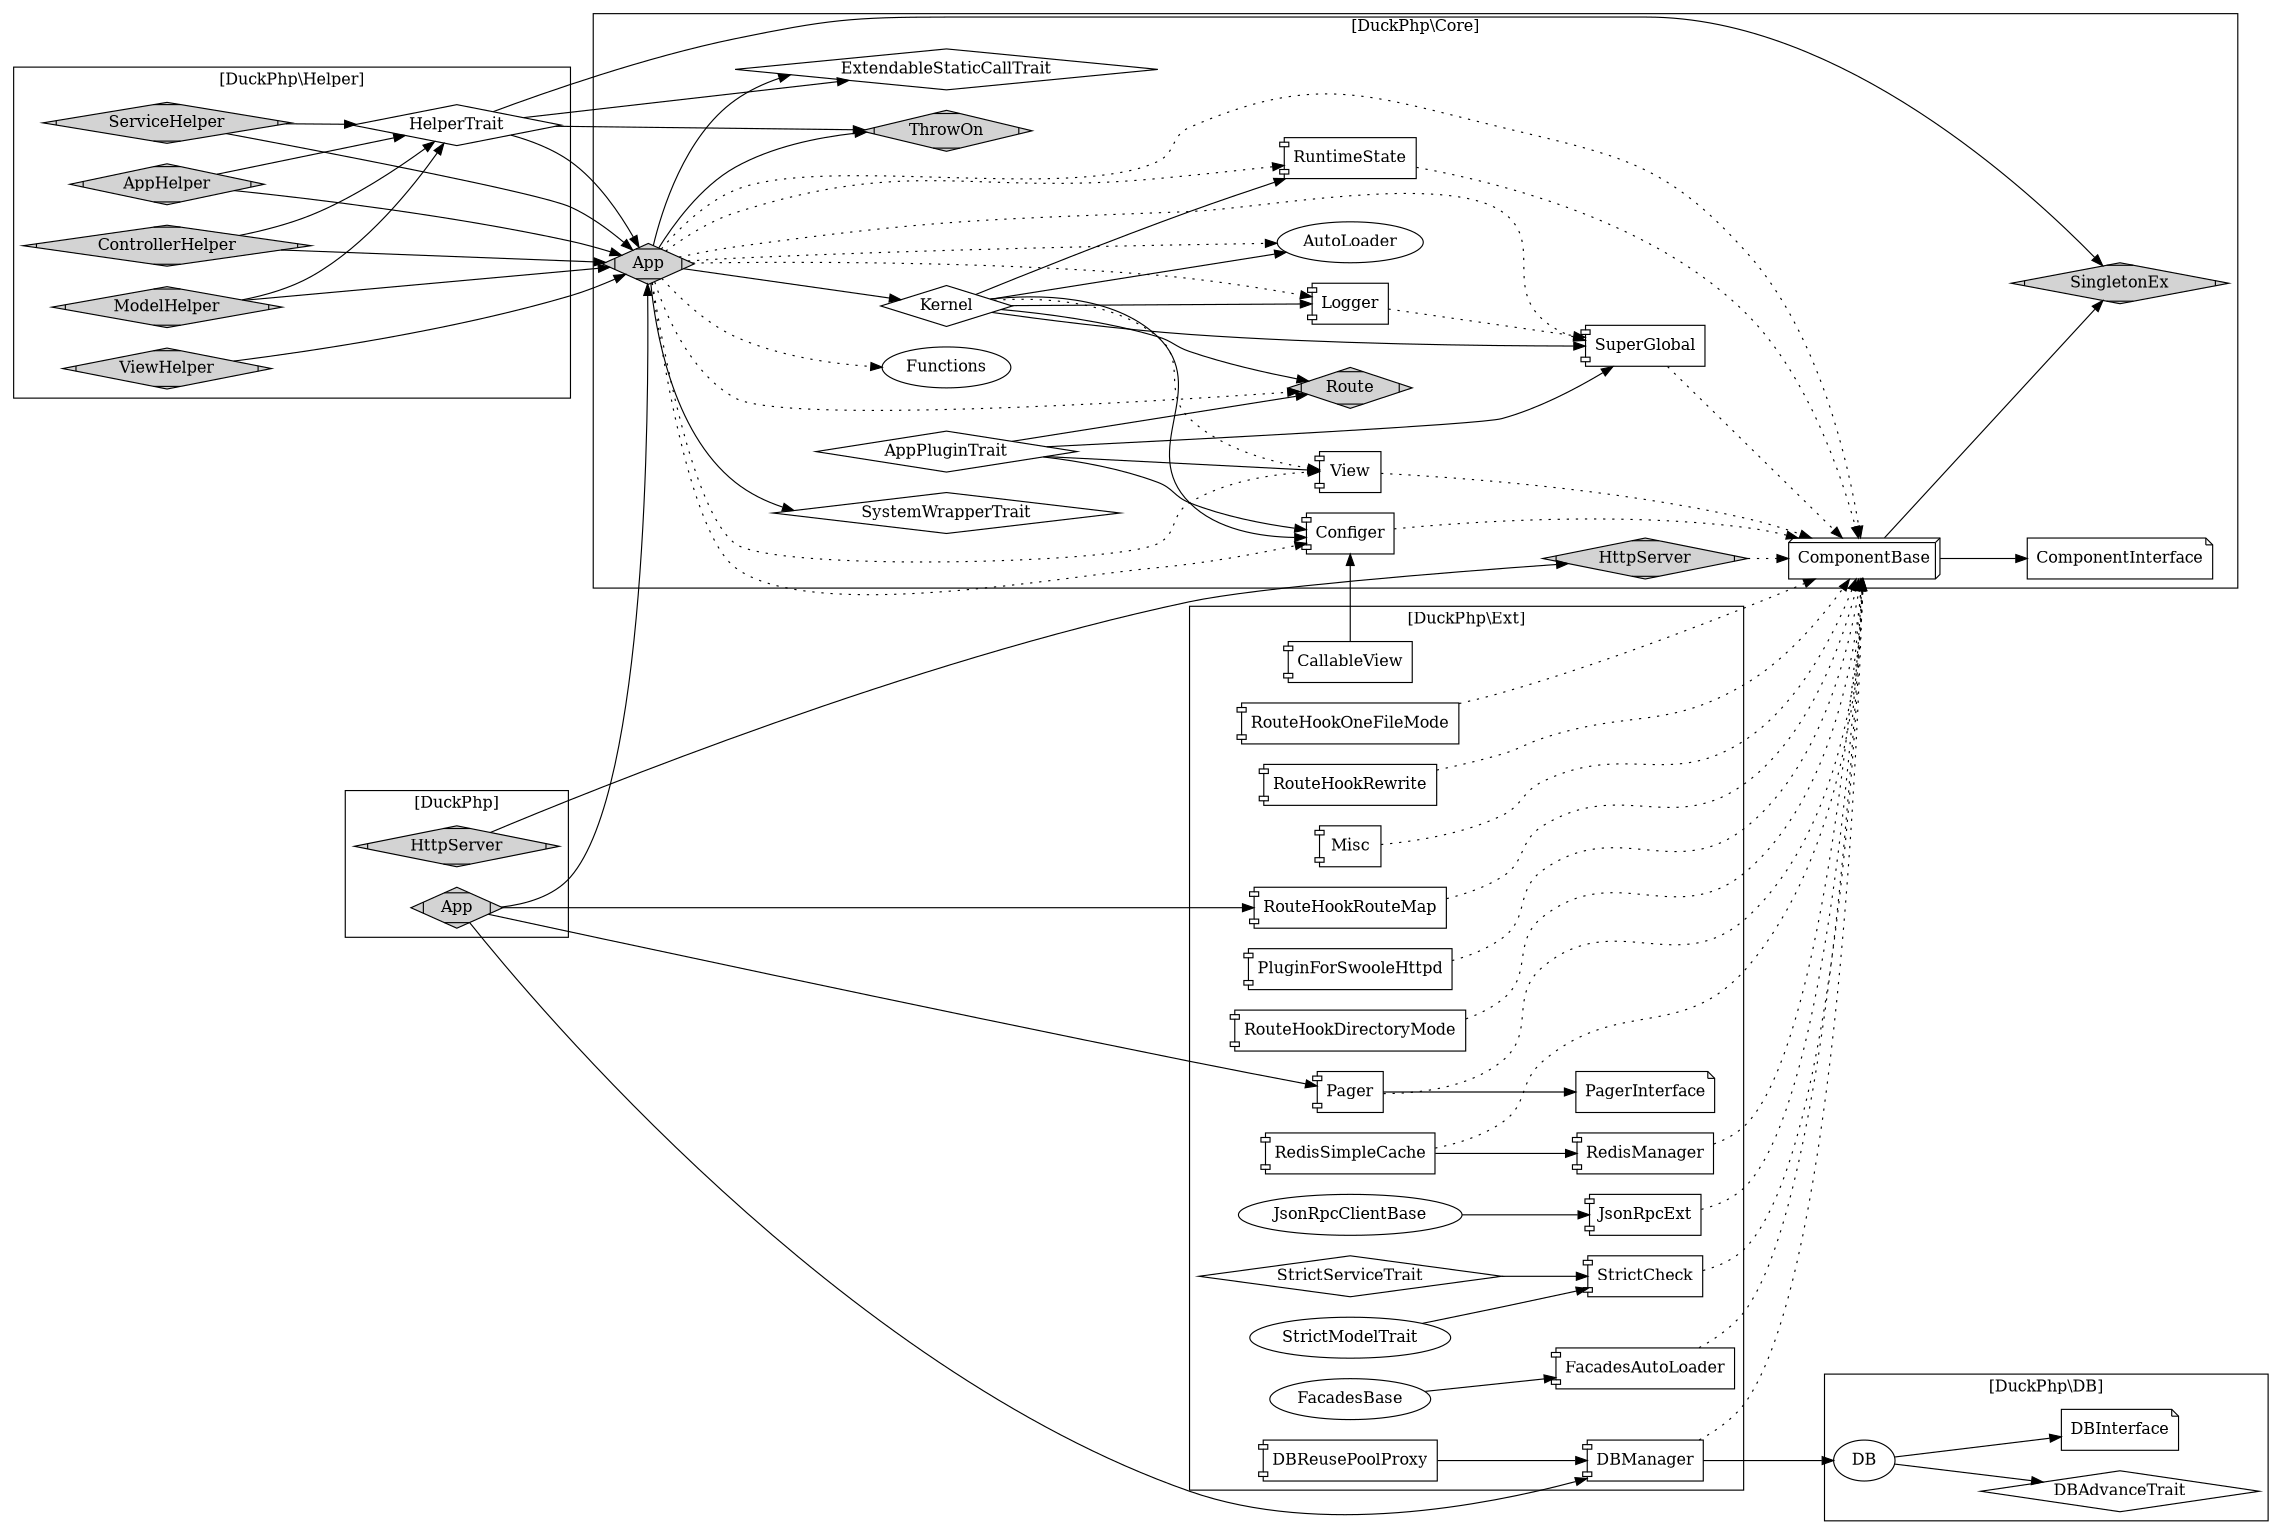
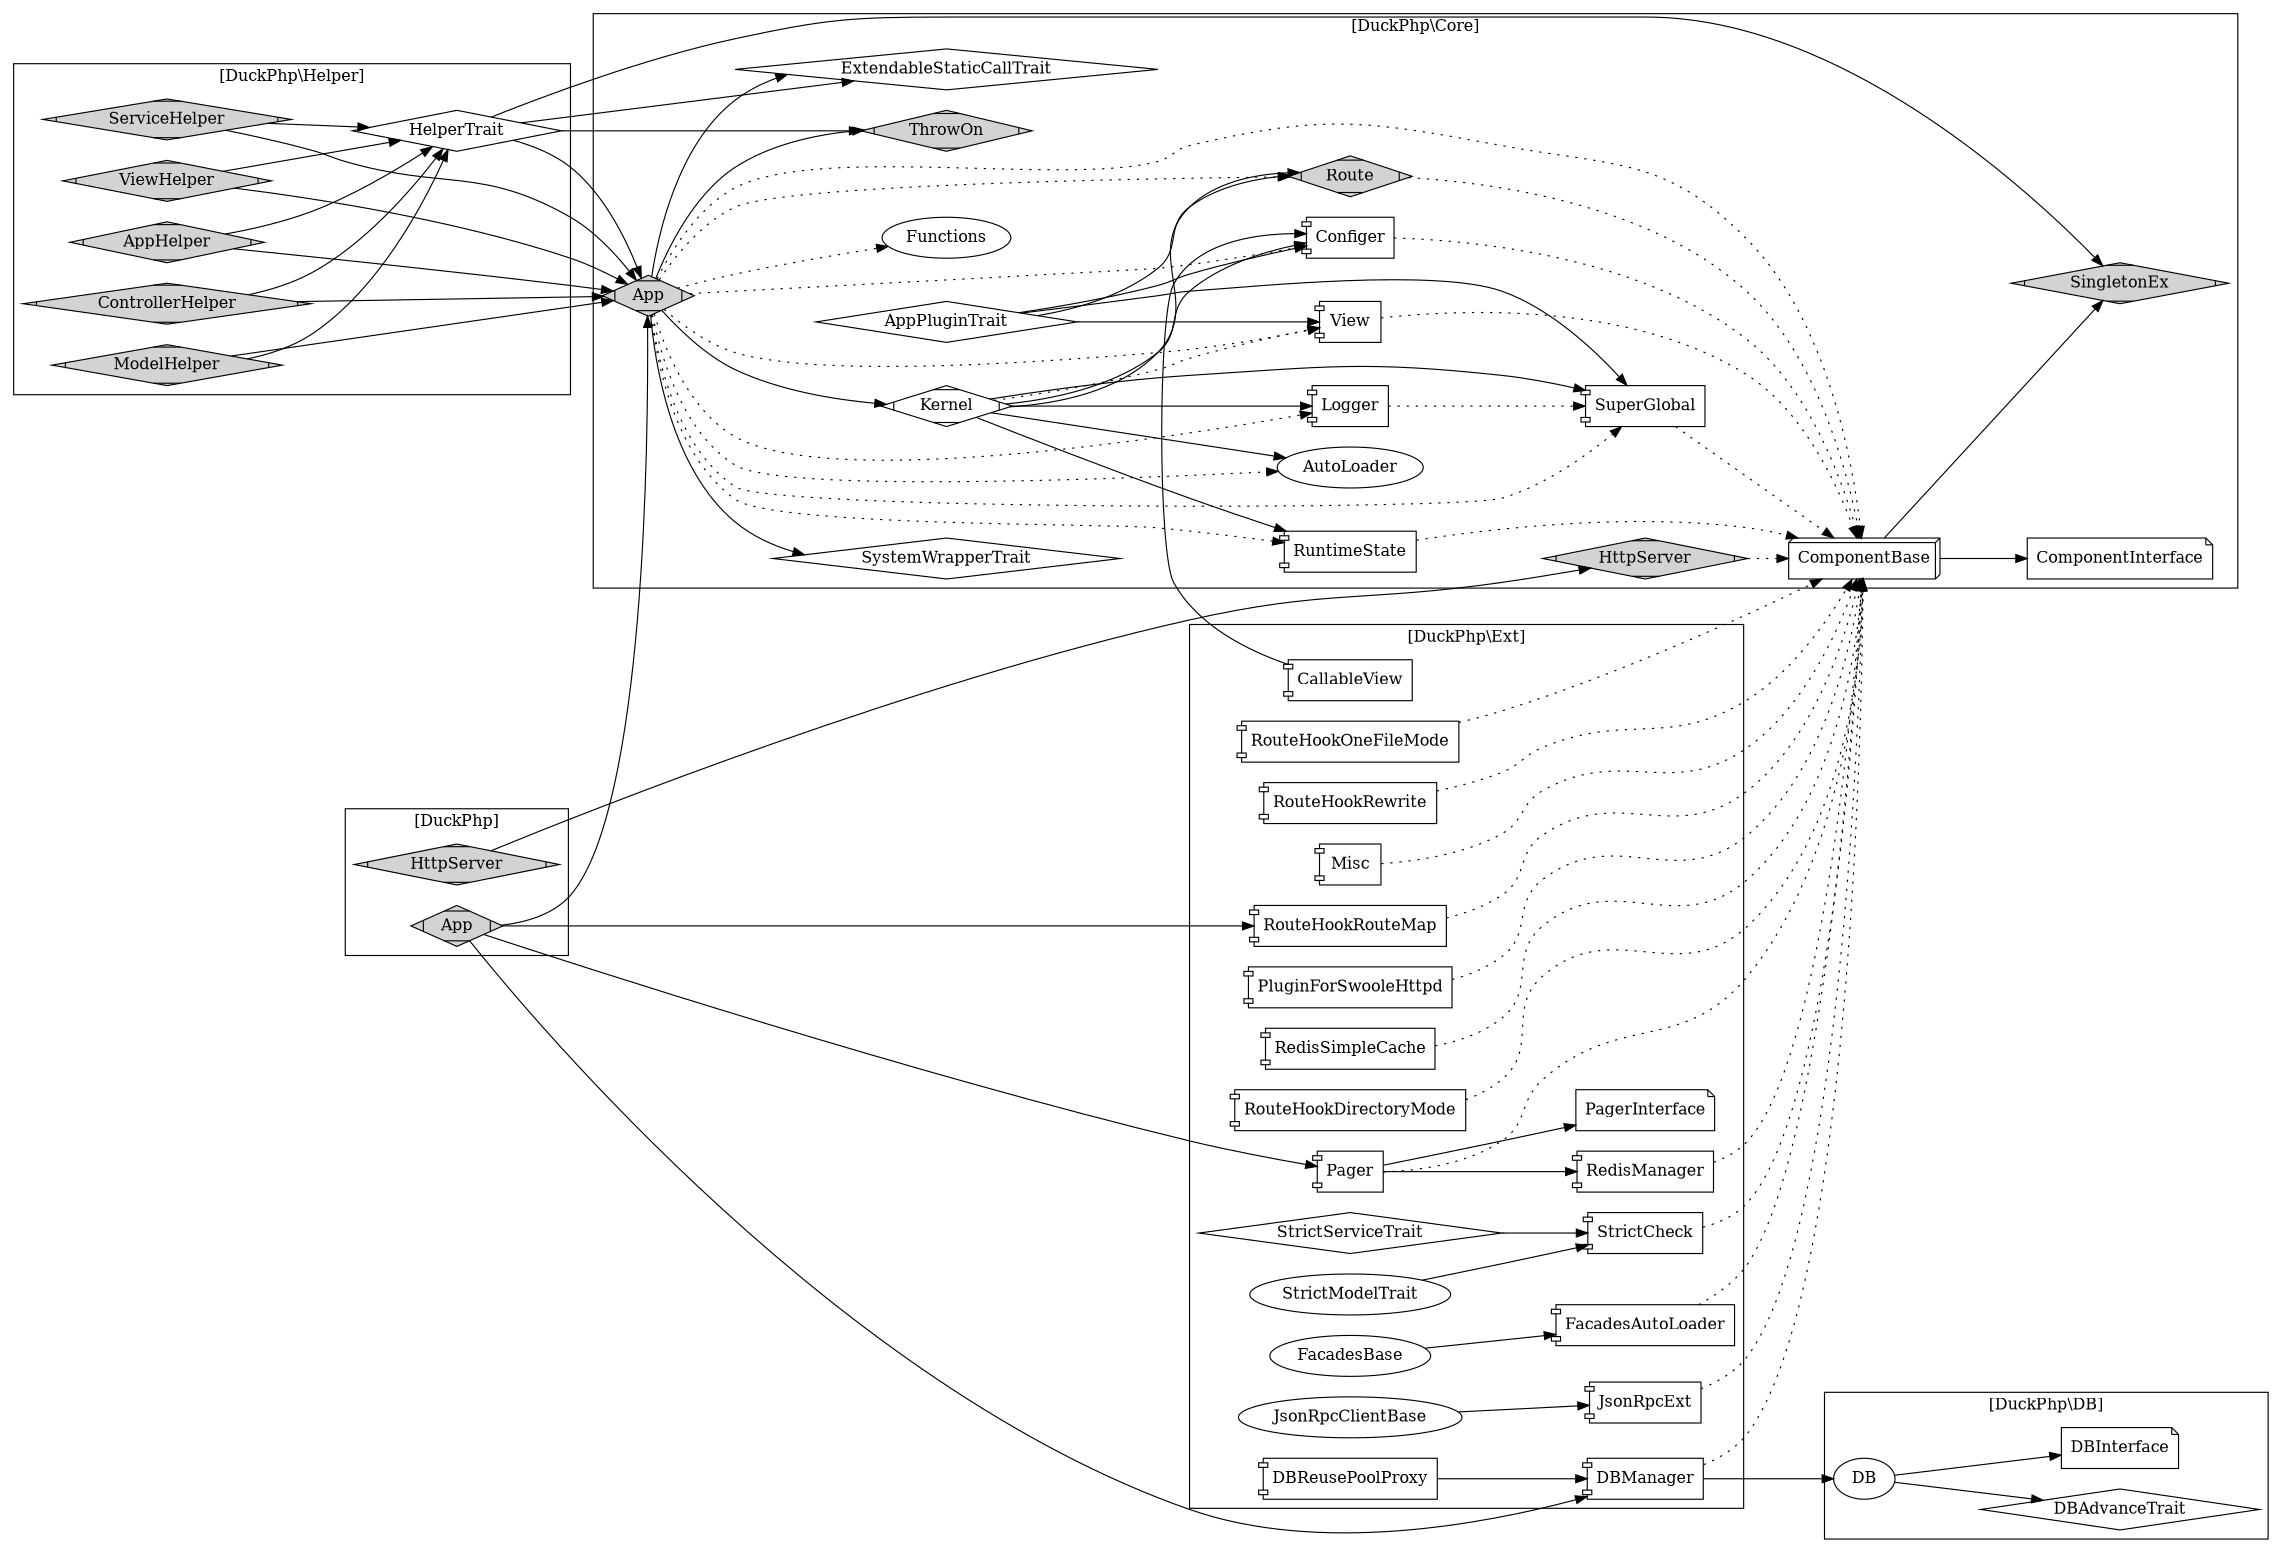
edge "ViewHelper" -> "HelperTrait": added
edge "Route" -> "ComponentBase": added
node "Kernel": shape diamond -> Mdiamond
edge "RedisSimpleCache" -> "RedisManager": now "Pager" -> "RedisManager"
